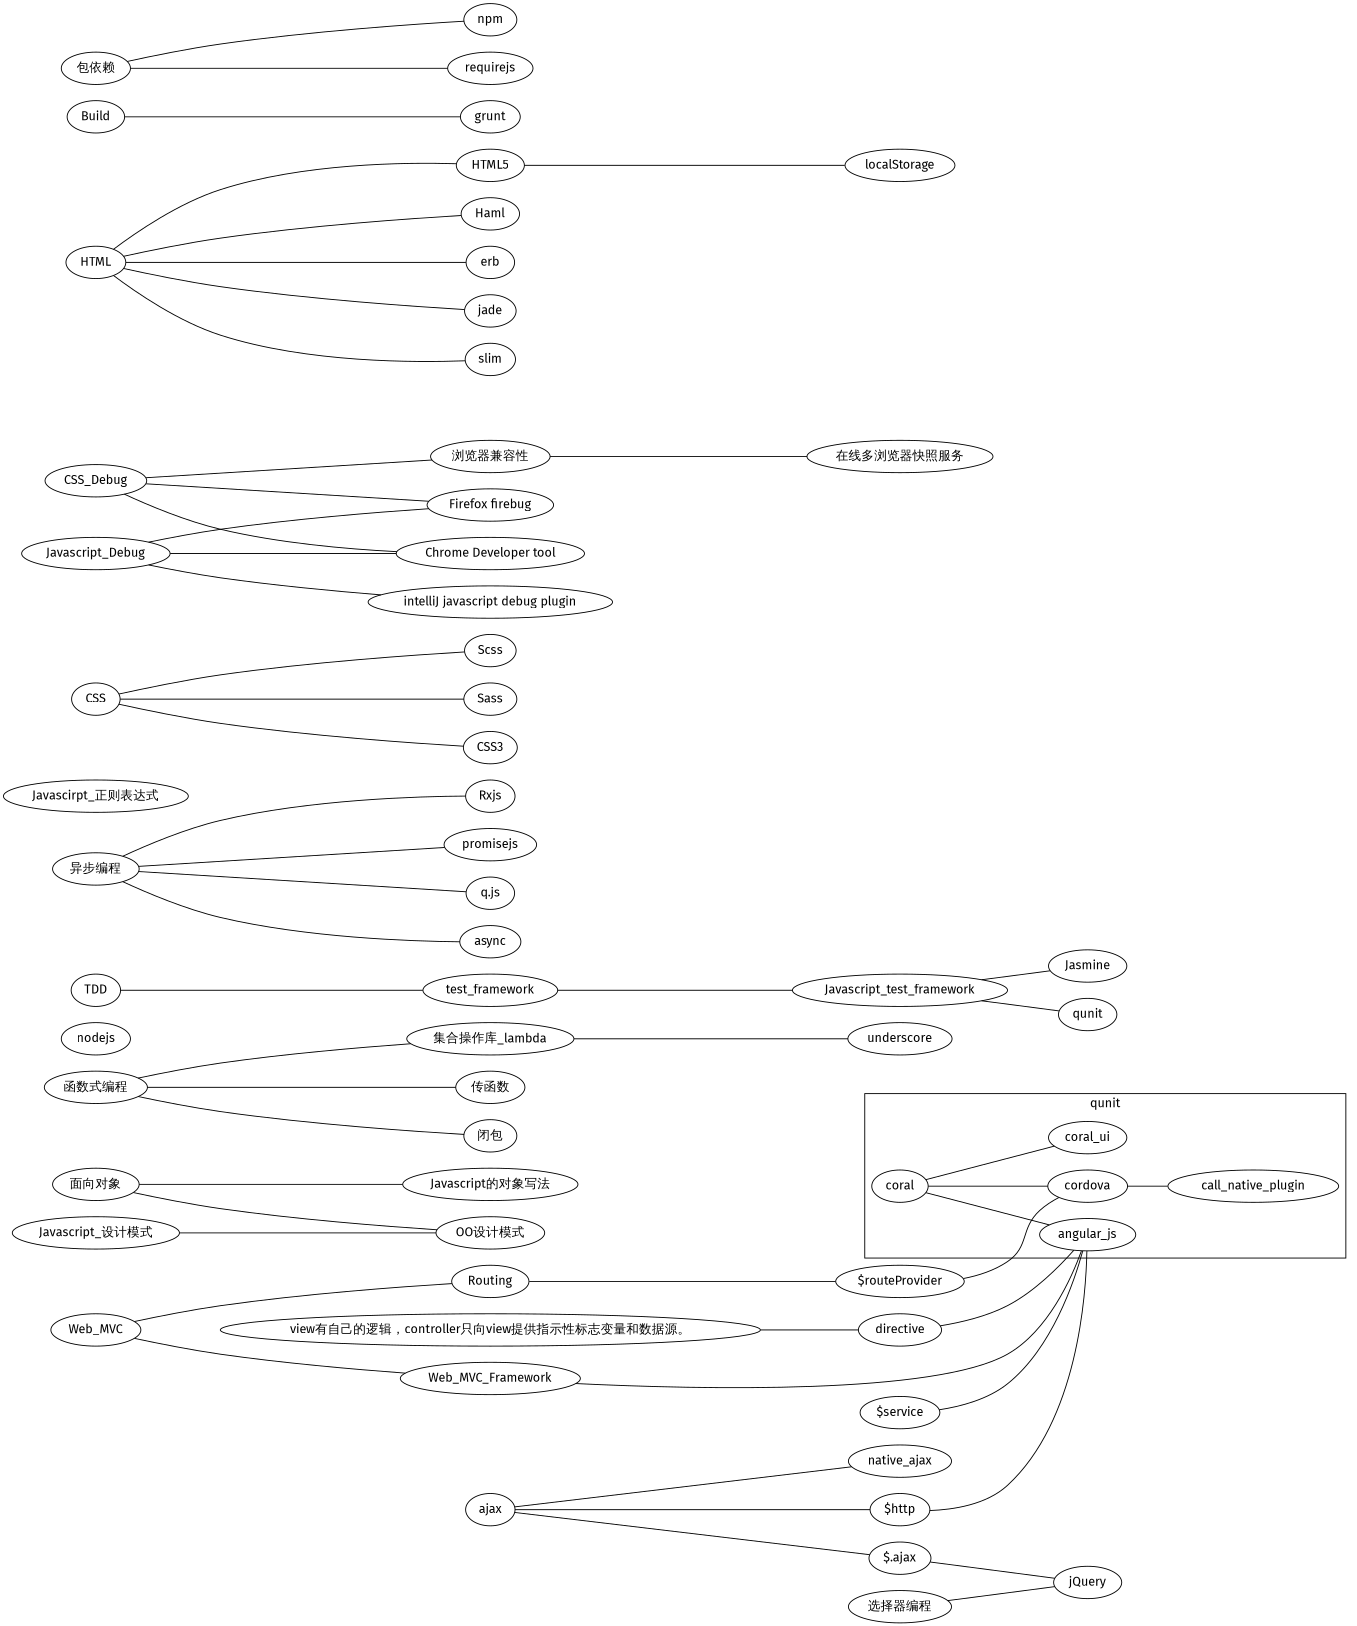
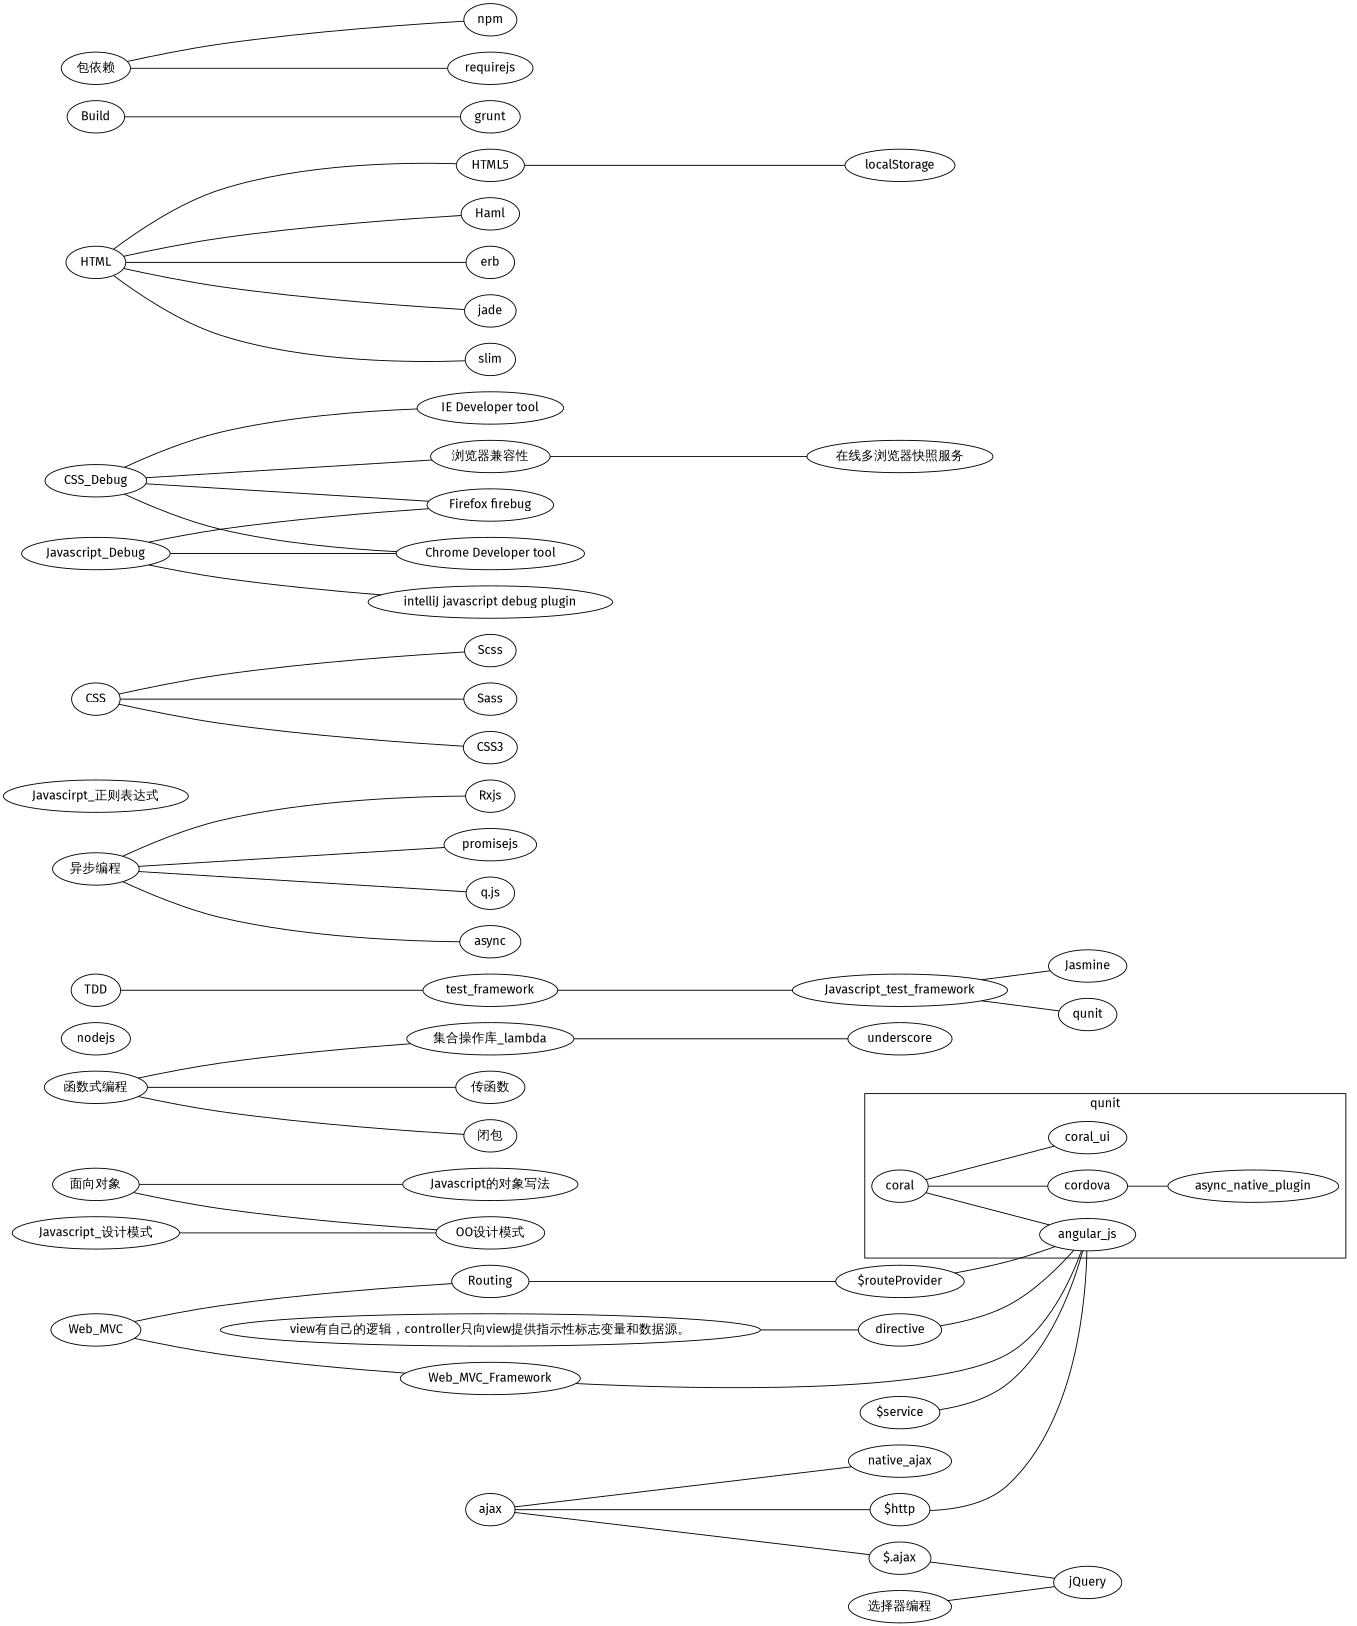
node "IE Developer tool": added
node "call_native_plugin": label "call_native_plugin" -> "async_native_plugin"
edge "cordova" -- "$routeProvider": now "angular_js" -- "$routeProvider"
